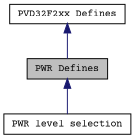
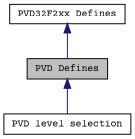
node "PWR Defines": label "PWR Defines" -> "PVD Defines"
node "PWR level selection": label "PWR level selection" -> "PVD level selection"
